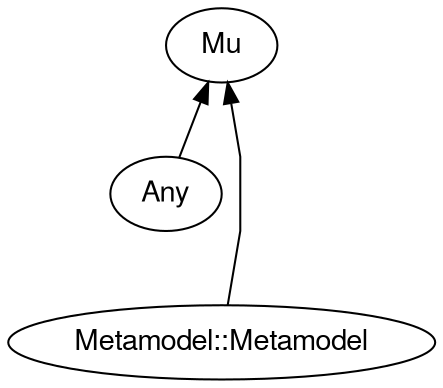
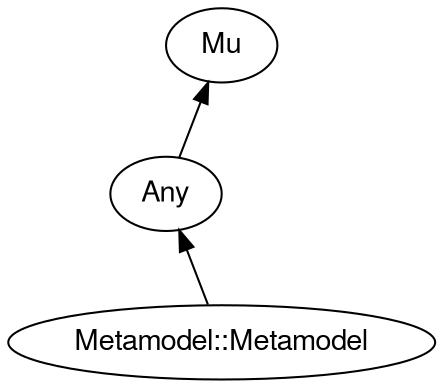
edge "Metamodel::Metamodel" -> "Mu": now "Metamodel::Metamodel" -> "Any"
